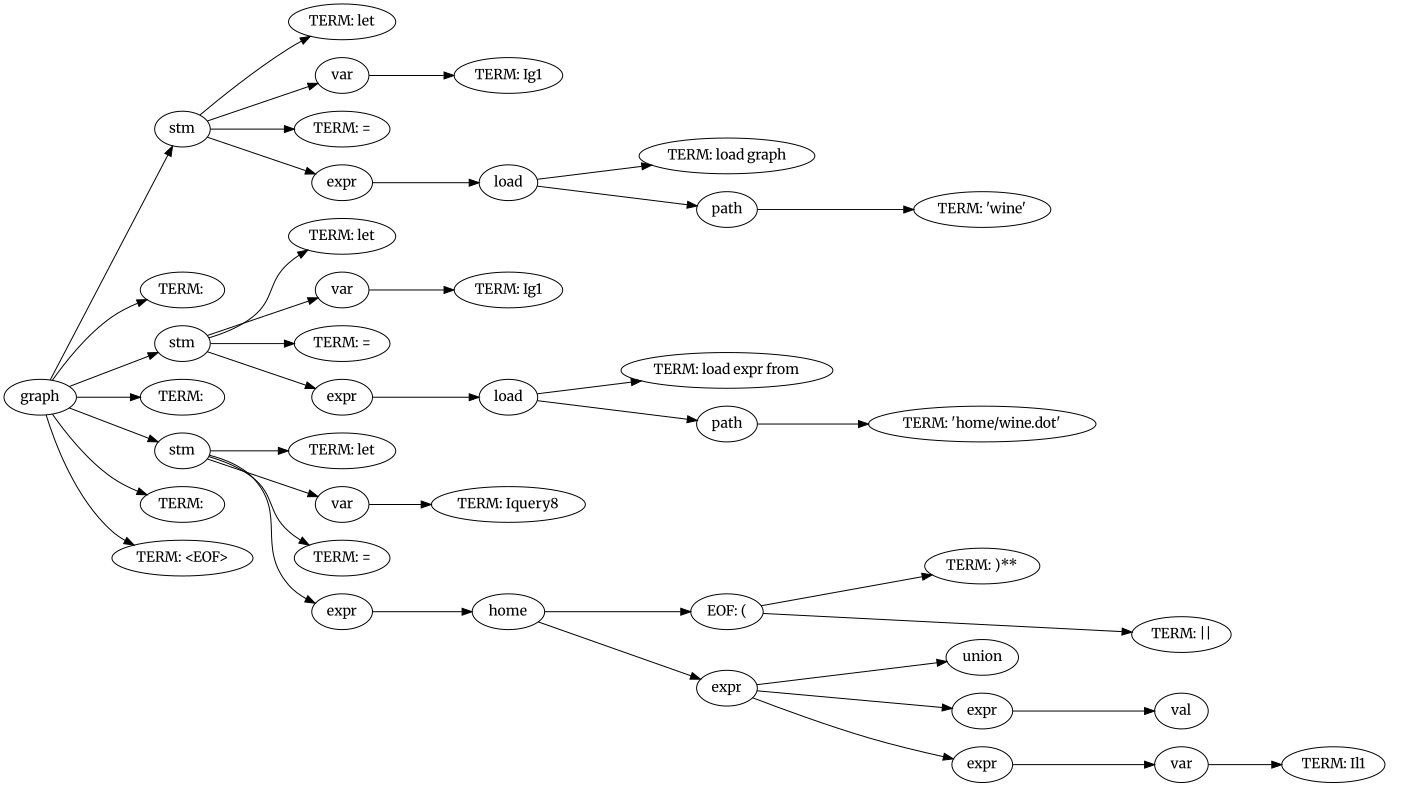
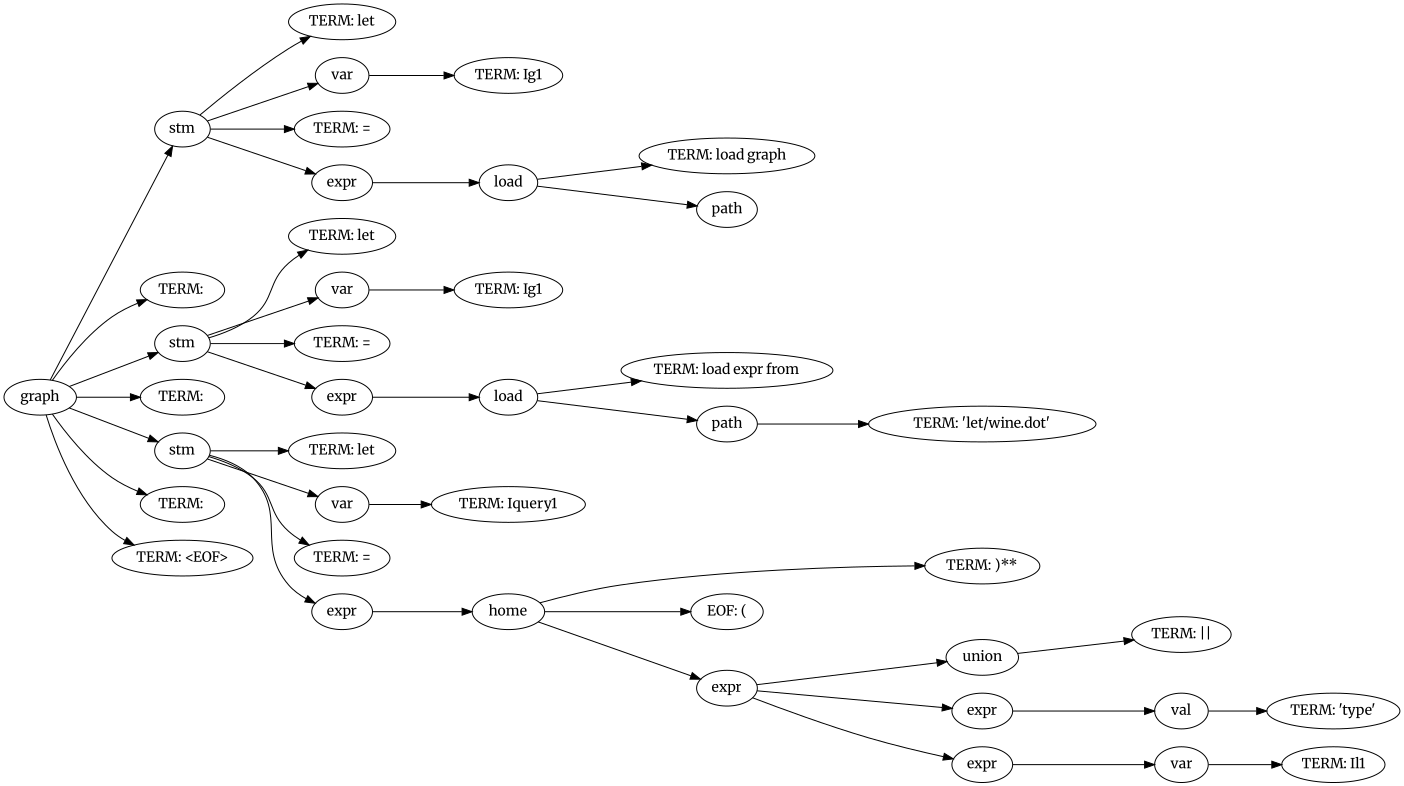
node "TERM: 'wine'": removed
node "TERM: 'home/wine.dot'": label "TERM: 'home/wine.dot'" -> "TERM: 'let/wine.dot'"
node "TERM: Iquery8": label "TERM: Iquery8" -> "TERM: Iquery1"
edge "EOF: (" -> "TERM: )**": now "home" -> "TERM: )**"
edge "EOF: (" -> "TERM: ||": now "union" -> "TERM: ||"
node "TERM: 'type'": added
